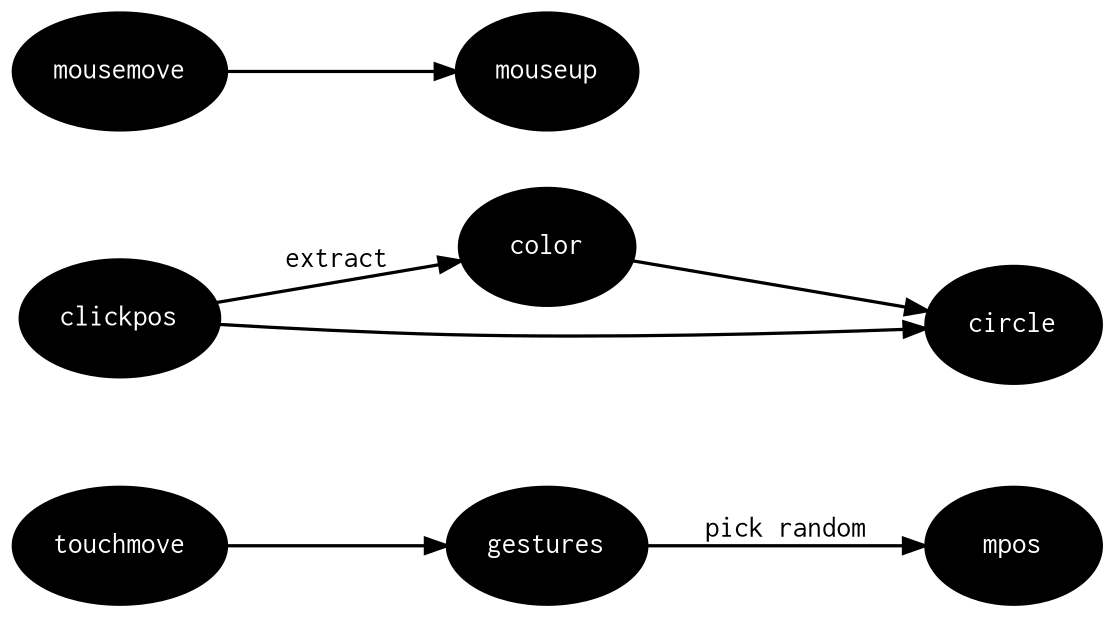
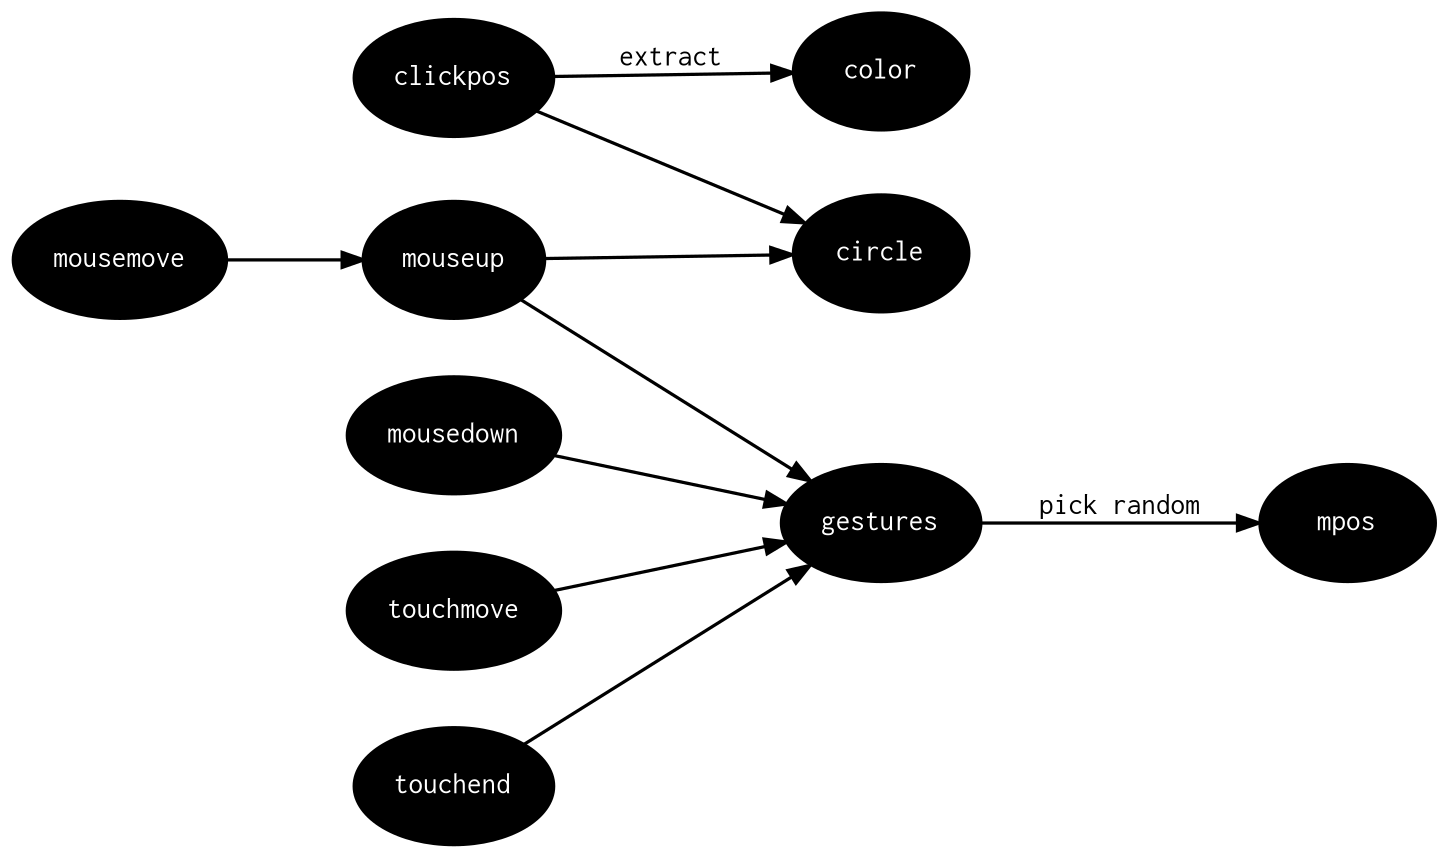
edge "color" -> "circle": now "mouseup" -> "circle"
edge "mouseup" -> "gestures": added
node "mousedown": added
node "touchend": added
